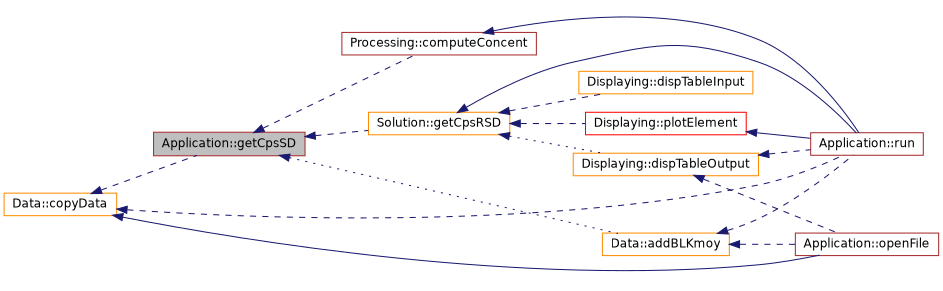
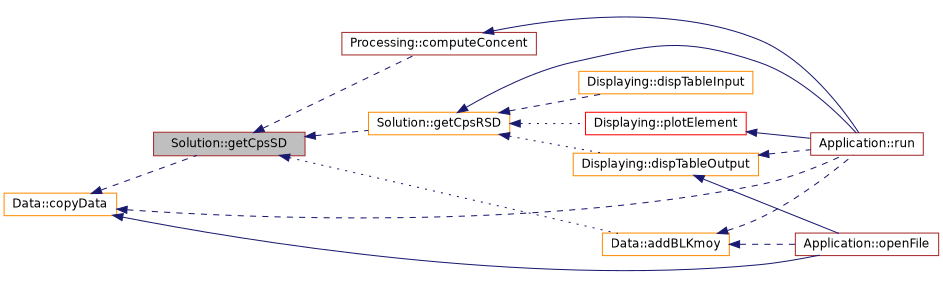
edge "Displaying::plotElement" -> "Solution::getCpsRSD": style dashed -> dotted
node "Application::getCpsSD": label "Application::getCpsSD" -> "Solution::getCpsSD"
edge "Application::openFile" -> "Displaying::dispTableOutput": style dashed -> solid
